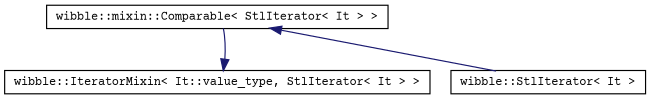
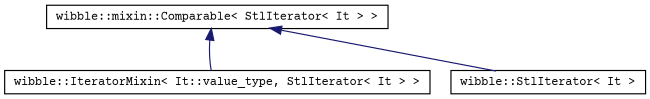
edge "wibble::mixin::Comparable< StlIterator< It > >" -> "wibble::IteratorMixin< It::value_type, StlIterator< It > >": reversed
